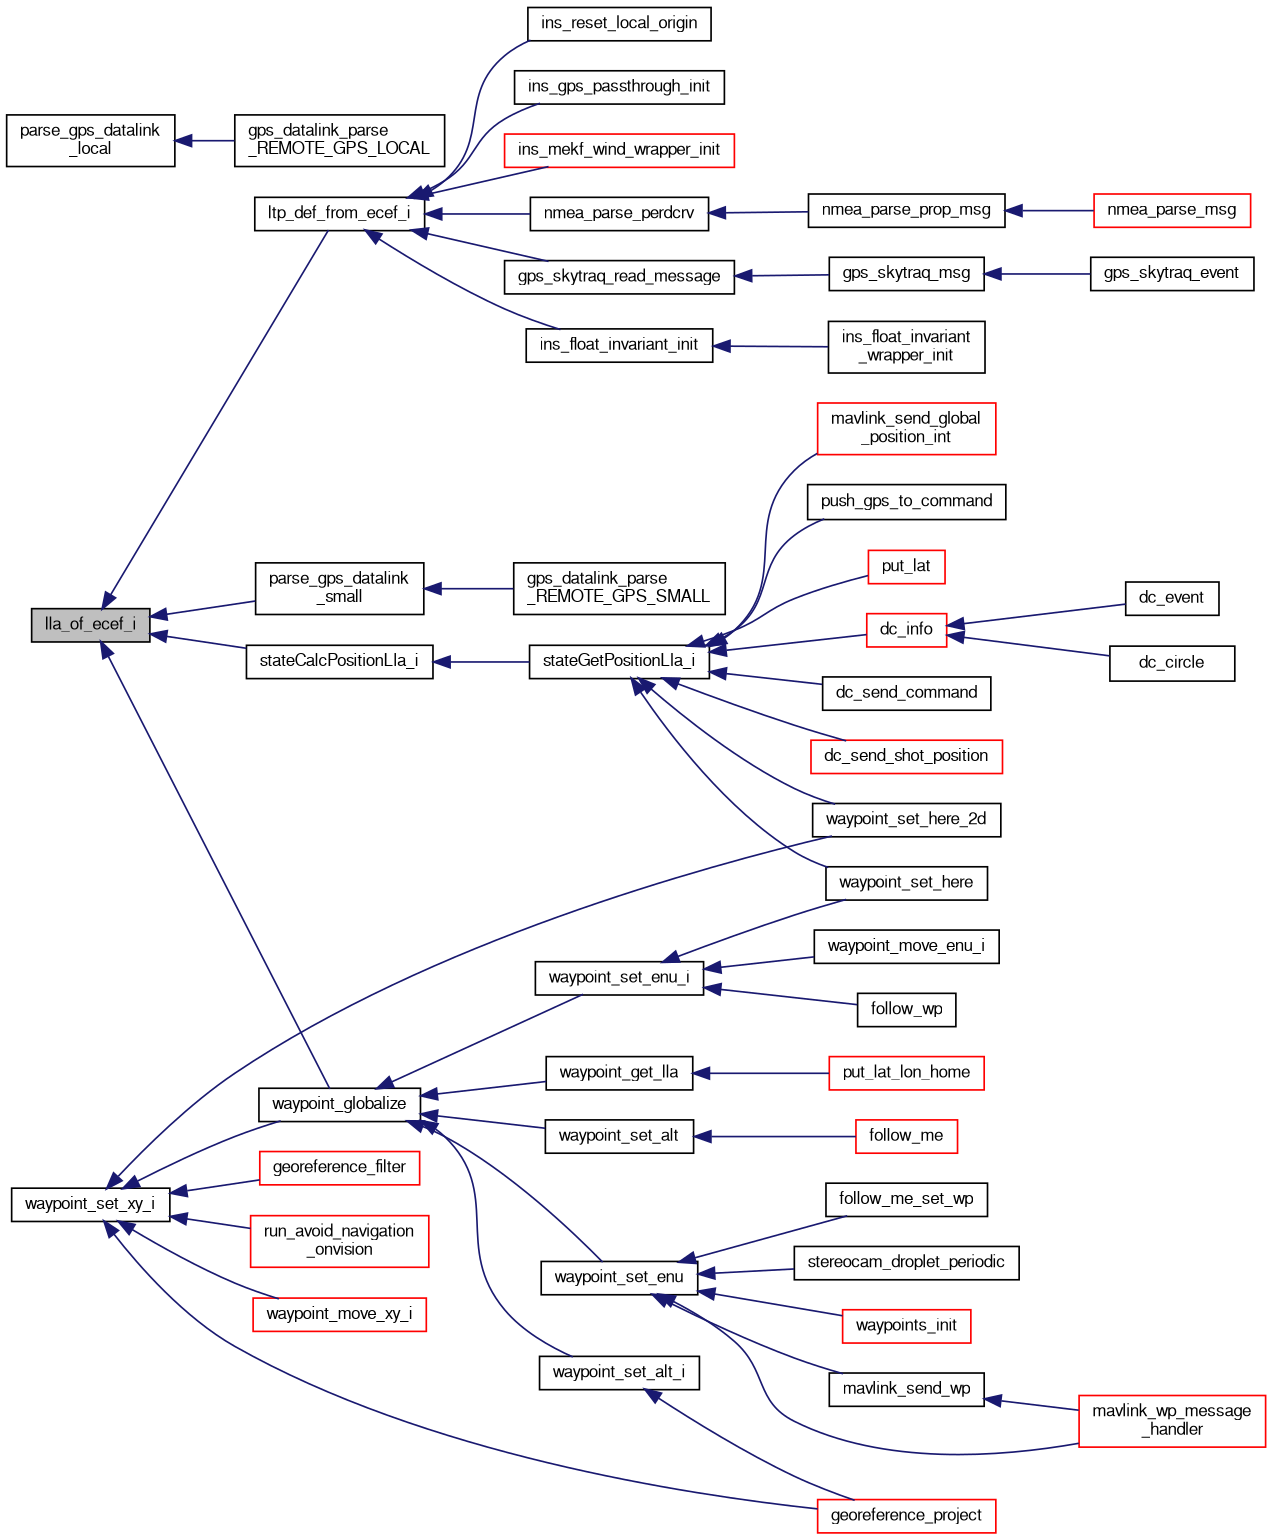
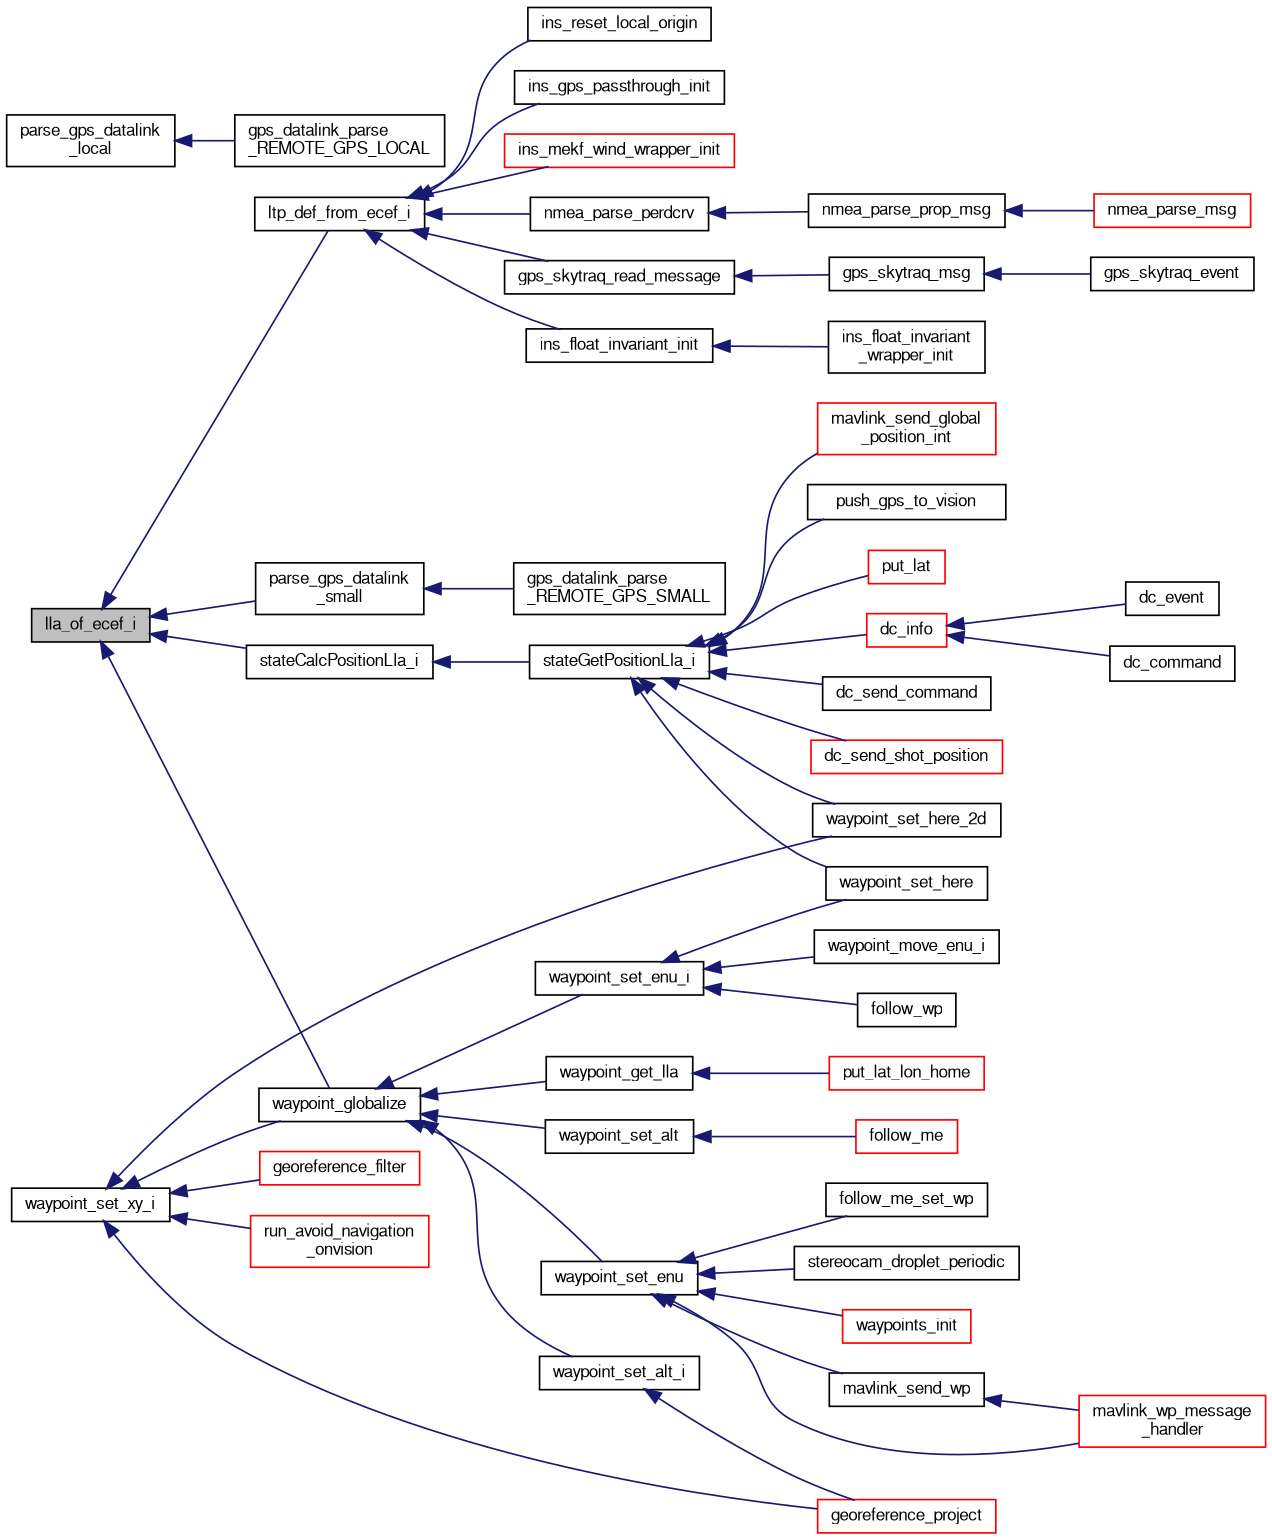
node "push_gps_to_command": label "push_gps_to_command" -> "push_gps_to_vision"
node "dc_circle": label "dc_circle" -> "dc_command"
node "waypoint_move_xy_i": removed
